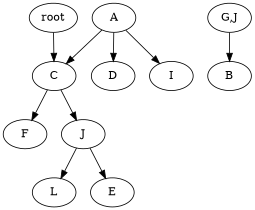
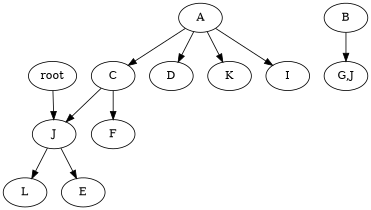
edge "root" -> "C": now "root" -> "J"
edge "G,J" -> "B": reversed
node "K": added
